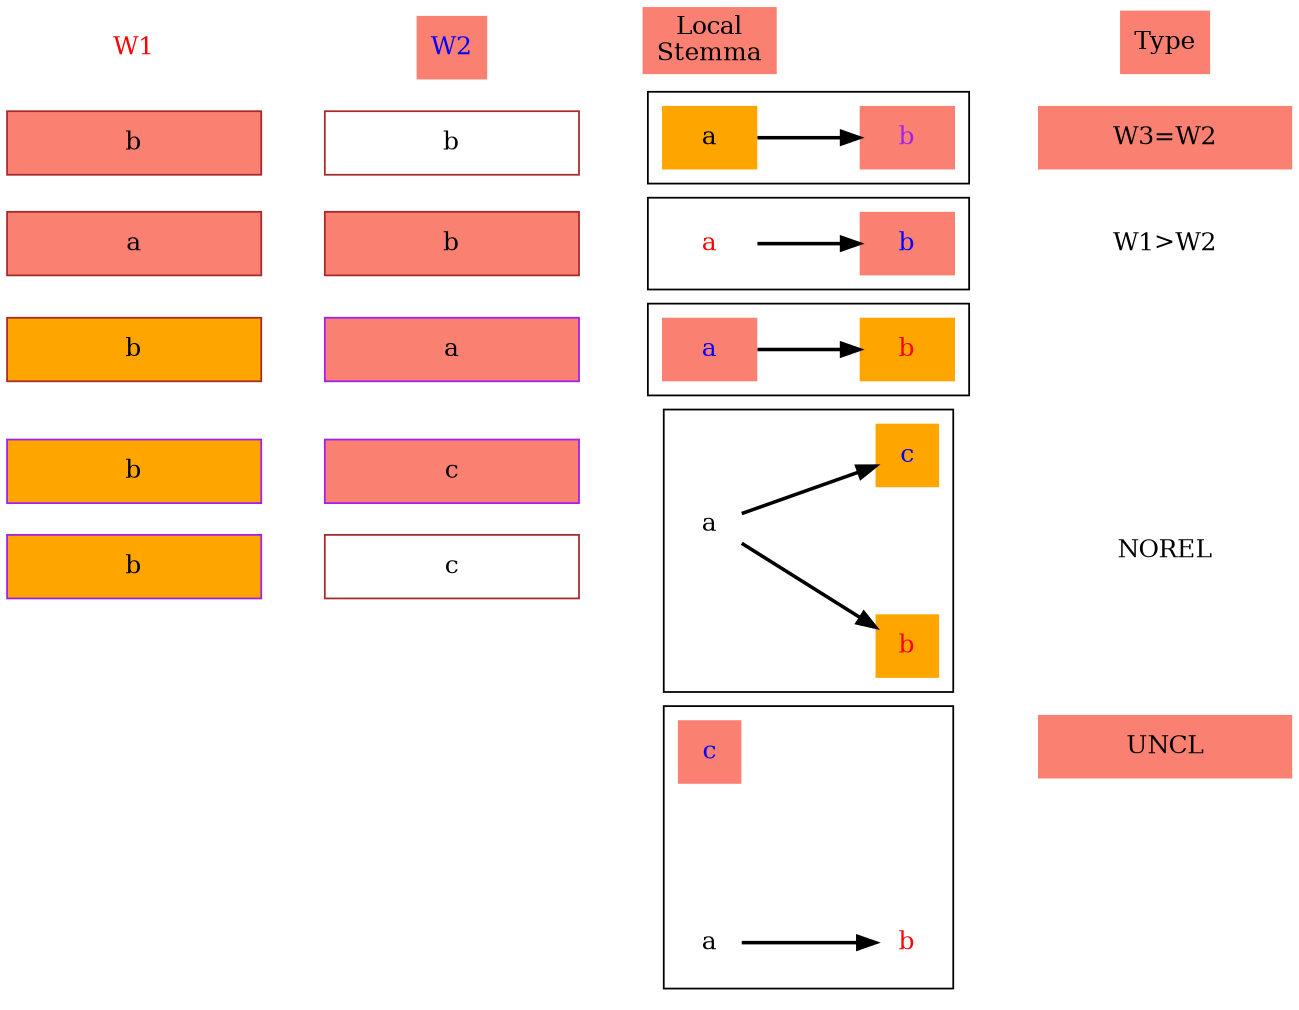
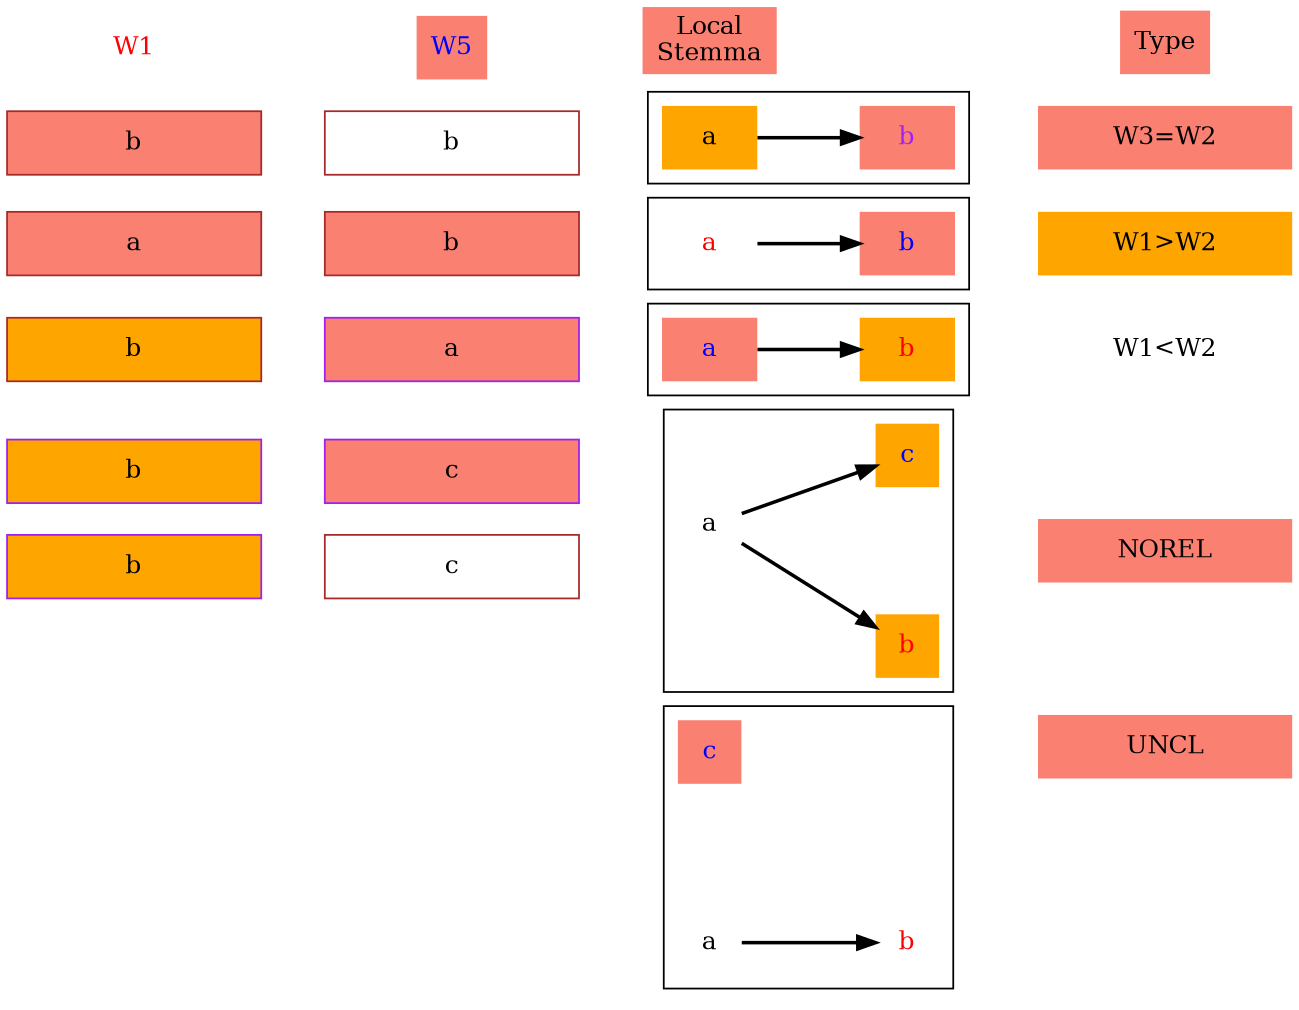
node "W2": label "W2" -> "W5"
node "W1>W2": fillcolor white -> orange
node "W1<W2": added
node "NOREL": fillcolor white -> salmon
